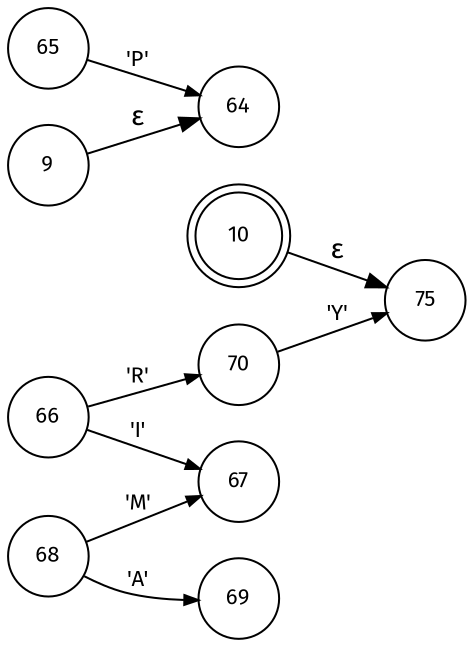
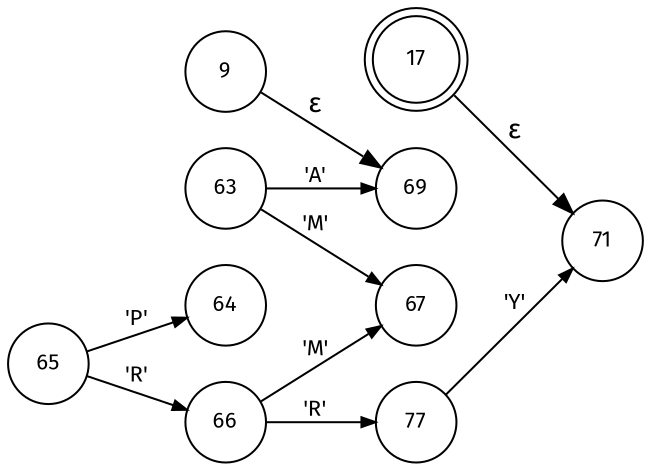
edge "9" -> "64": now "9" -> "69"
node "10": label "10" -> "17"
node "75": label "75" -> "71"
node "70": label "70" -> "77"
edge "65" -> "66": added, label "'R'"
edge "66" -> "67": label "'I'" -> "'M'"
node "68": label "68" -> "63"
